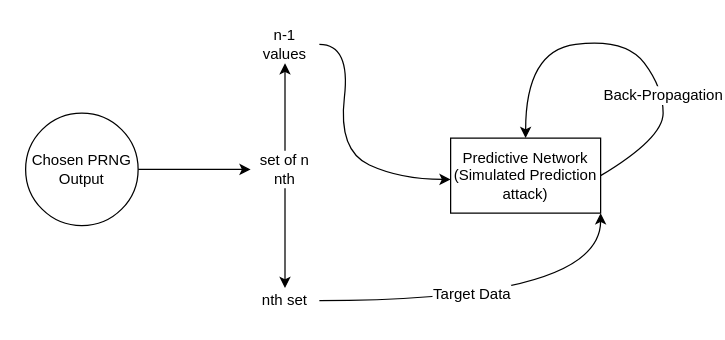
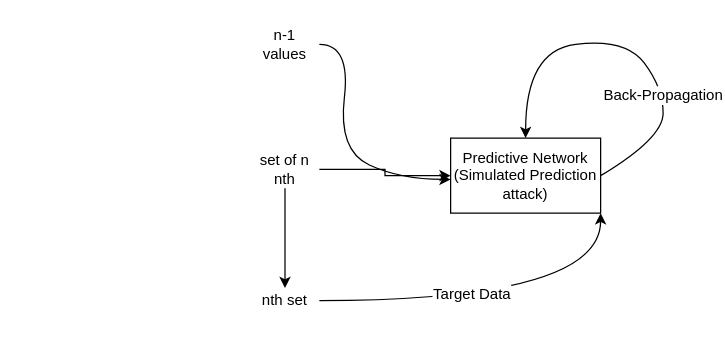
edge "set of n nth" -> "n-1 values": now "set of n nth" -> "Predictive Network (Simulated Prediction attack)"
node "Chosen PRNG Output": removed
edge "Chosen PRNG Output" -> "set of n nth": removed
